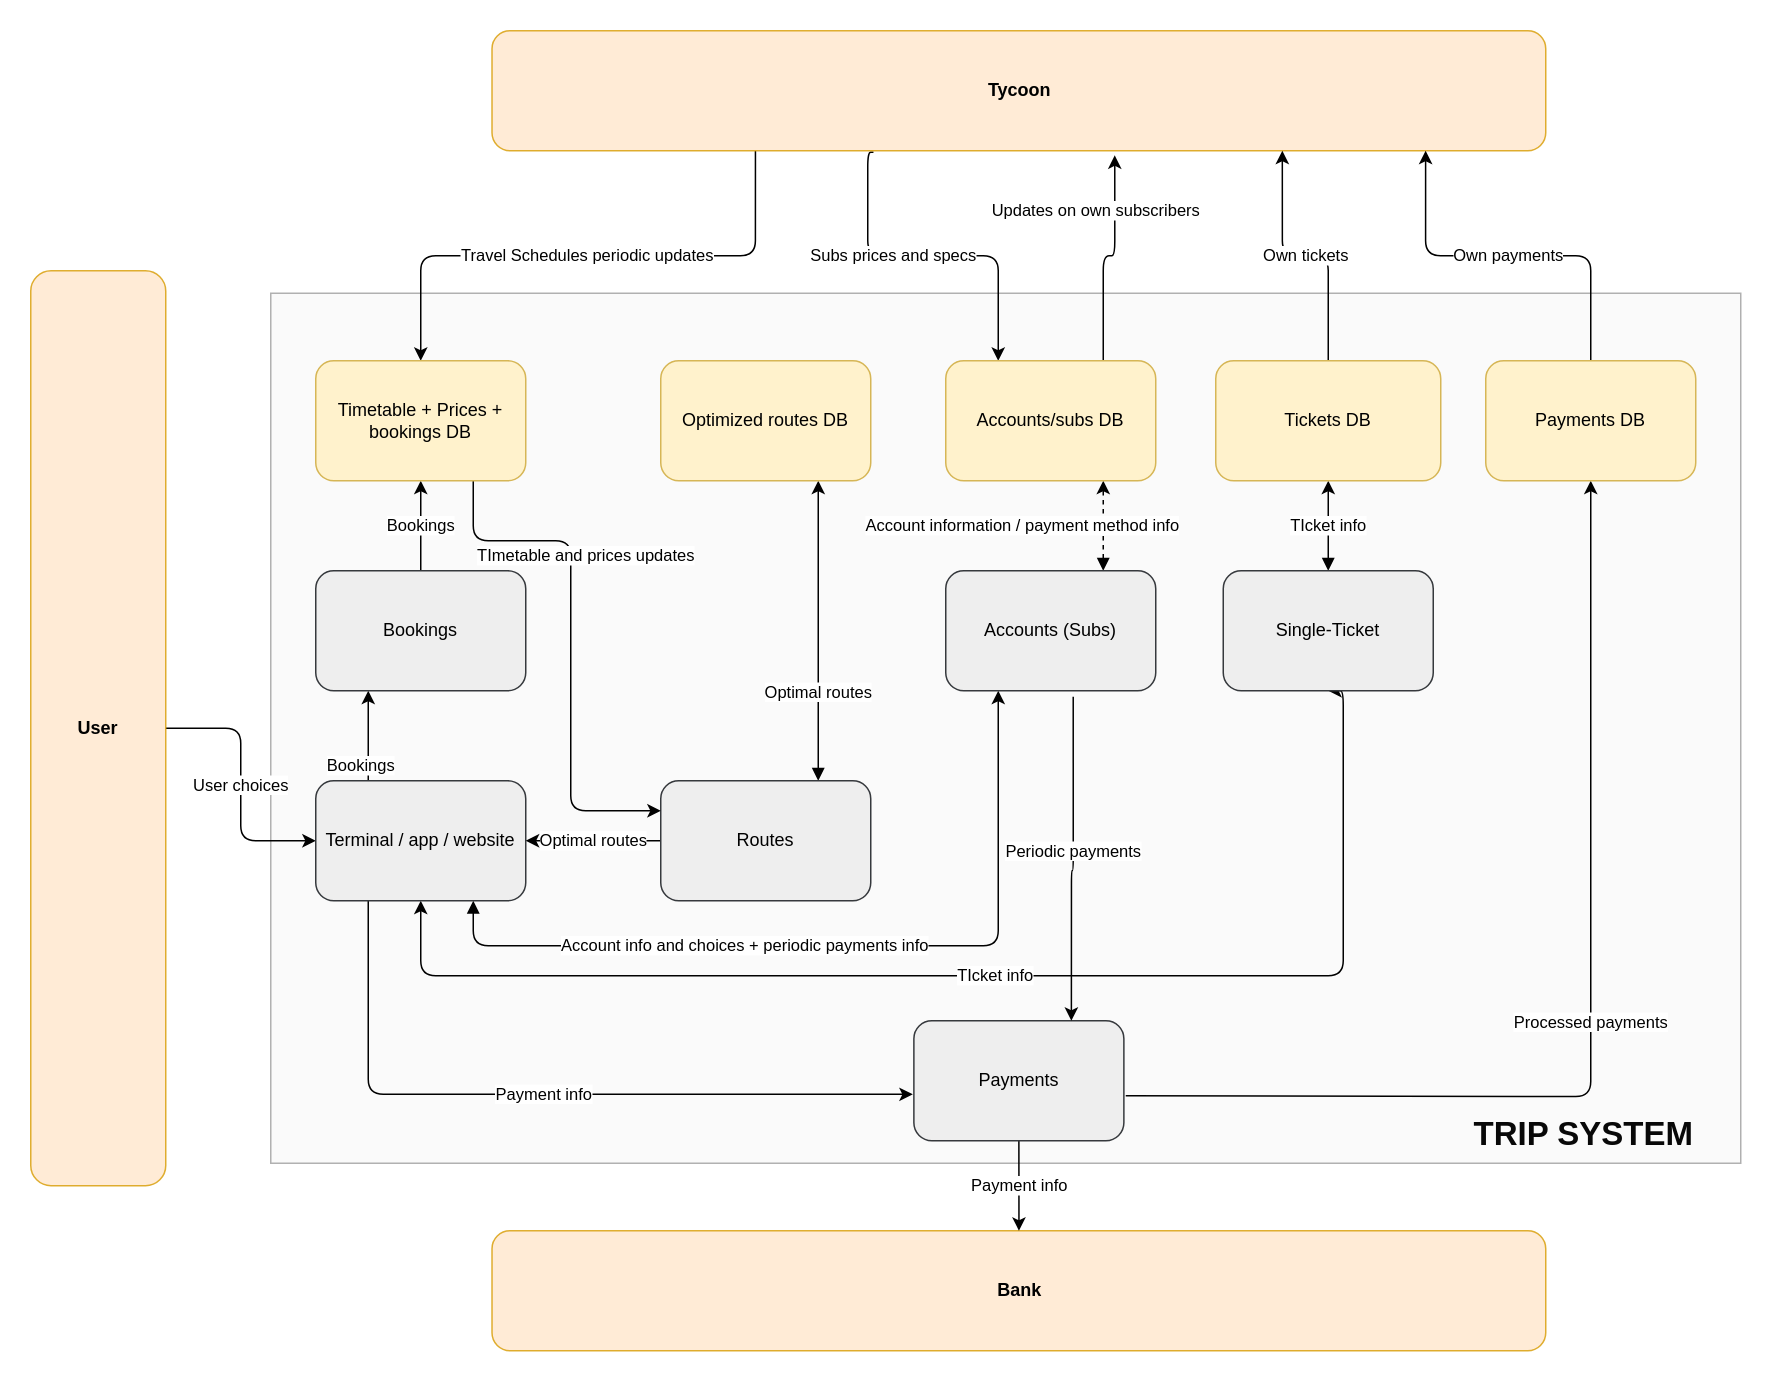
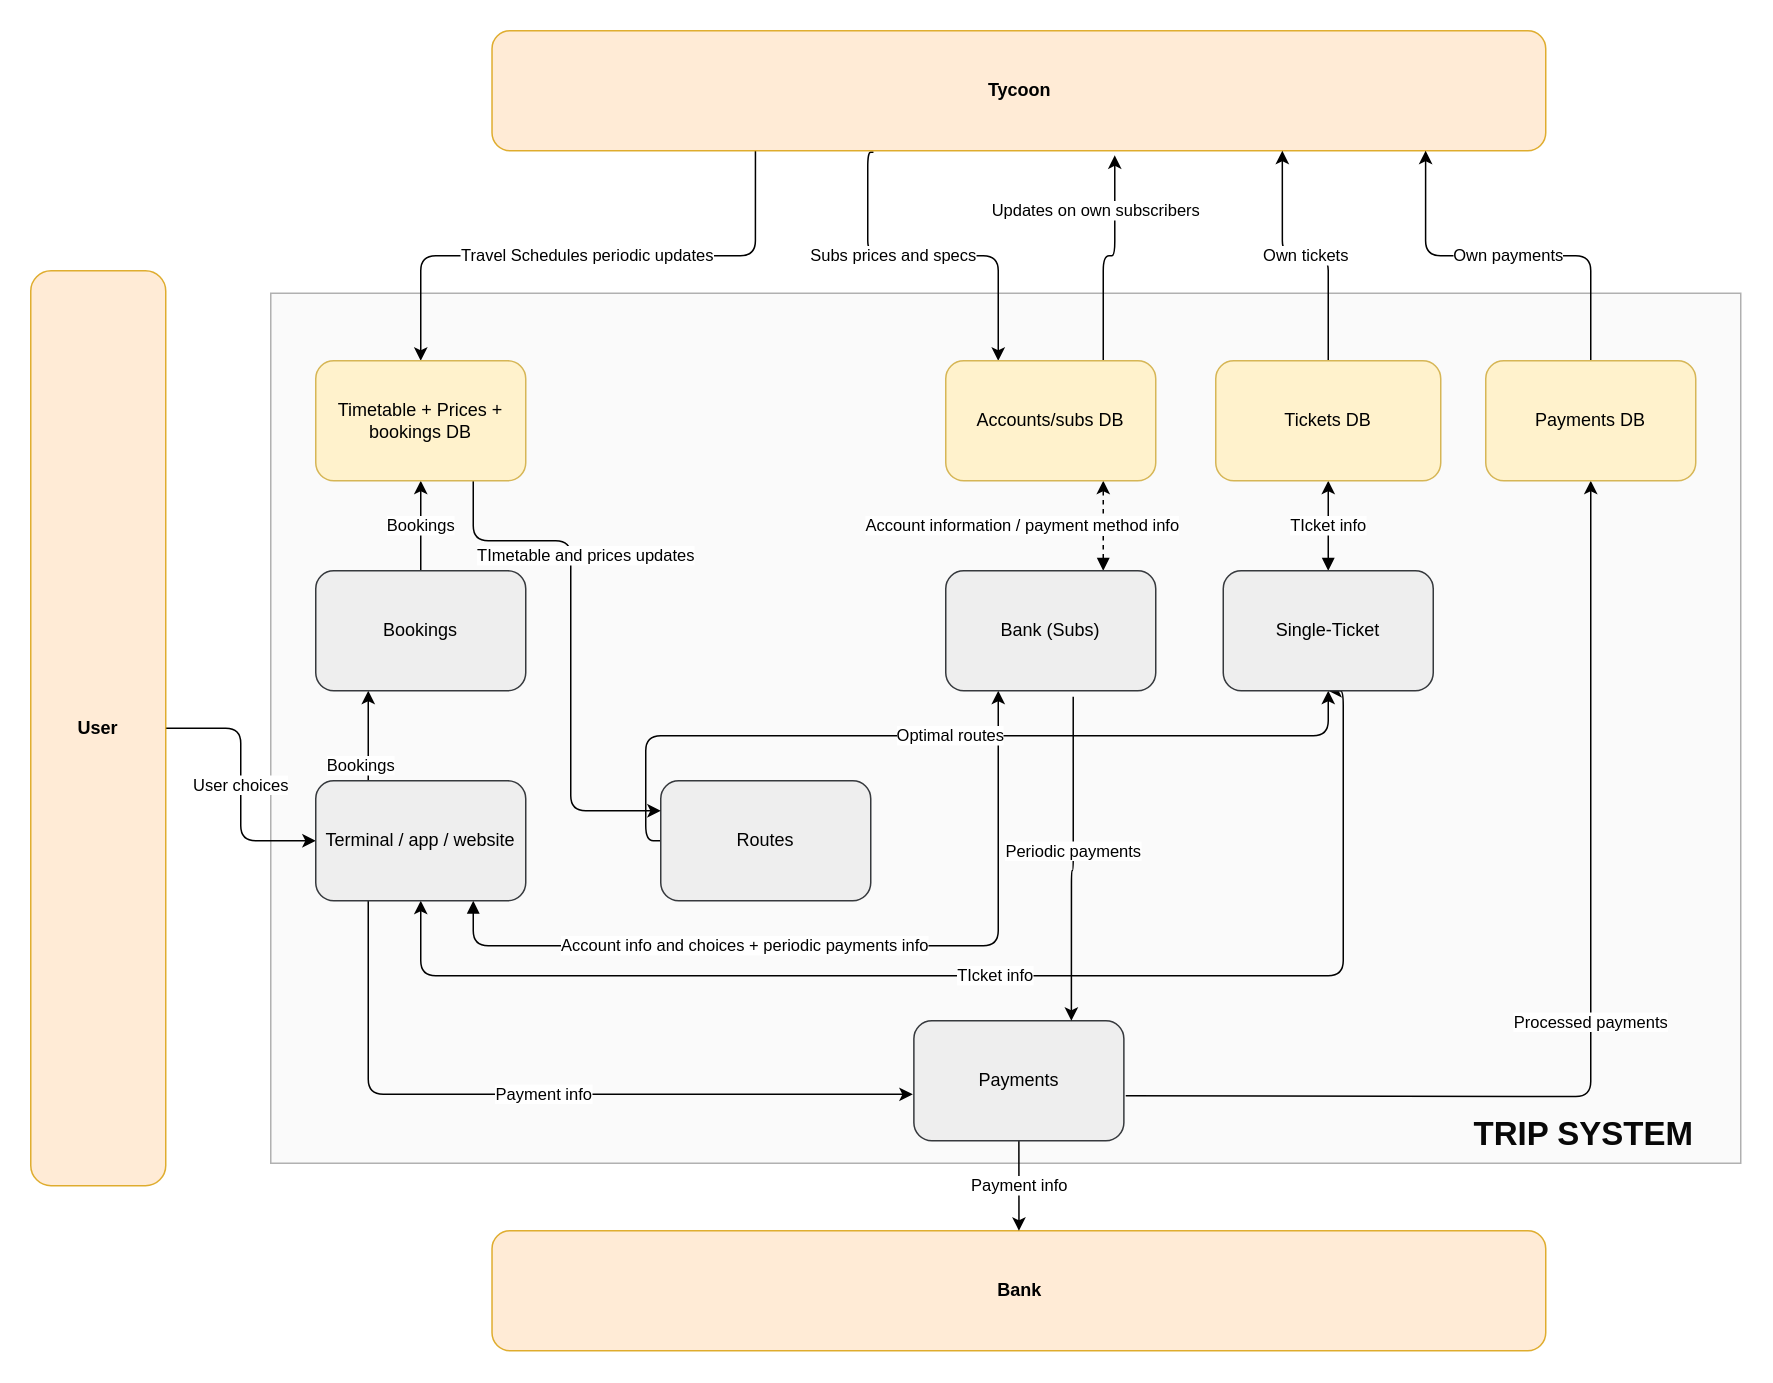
node "Optimized routes DB": removed
edge "Optimized routes DB" -- "Routes": removed, label "Optimal routes"
node "Accounts (Subs)": label "Accounts (Subs)" -> "Bank (Subs)"
edge "Routes" -> "Terminal / app / website": now "Routes" -> "Single-Ticket"
